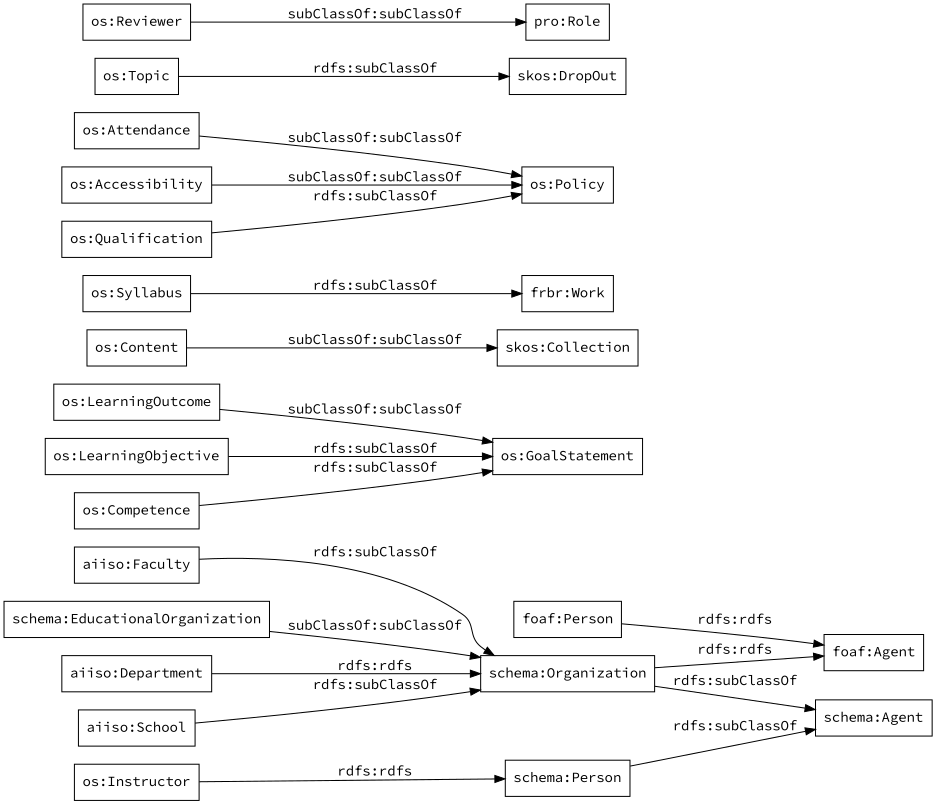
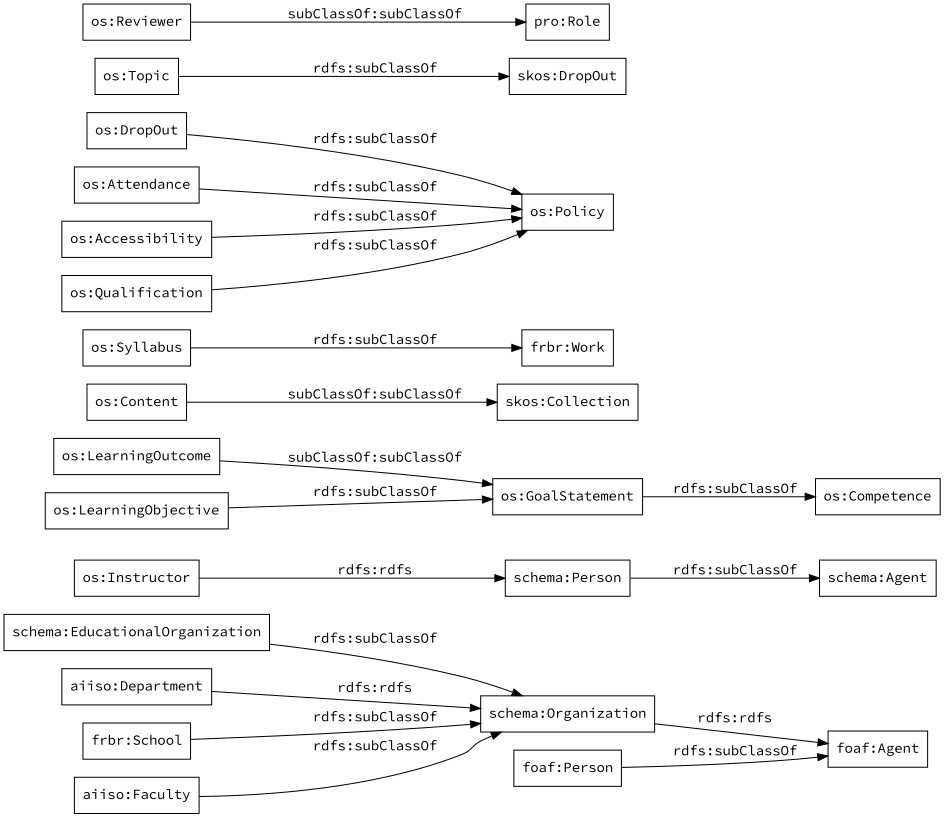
node "os:DropOut": added
edge "os:Attendance" -> "os:Policy": label "subClassOf:subClassOf" -> "rdfs:subClassOf"
edge "os:Accessibility" -> "os:Policy": label "subClassOf:subClassOf" -> "rdfs:subClassOf"
edge "os:Competence" -> "os:GoalStatement": reversed
edge "foaf:Person" -> "foaf:Agent": label "rdfs:rdfs" -> "rdfs:subClassOf"
edge "schema:EducationalOrganization" -> "schema:Organization": label "subClassOf:subClassOf" -> "rdfs:subClassOf"
edge "schema:Organization" -> "schema:Agent": removed, label "rdfs:subClassOf"
node "aiiso:School": label "aiiso:School" -> "frbr:School"
